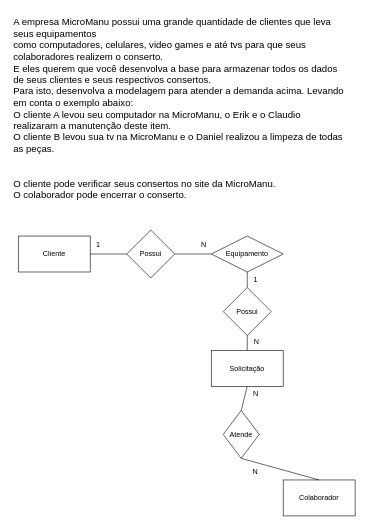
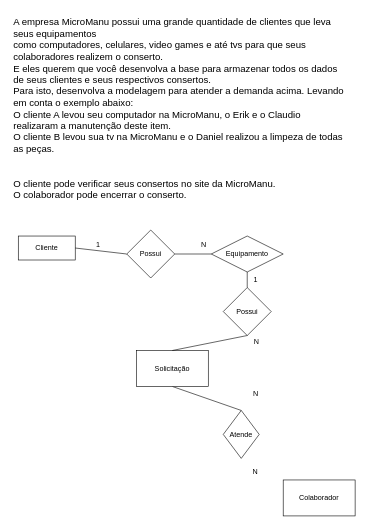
node "Cliente": size 72x36 -> 57x24
node "Solicitação": moved (248, 369) -> (173, 369)
edge "Atende" -- "Colaborador": removed
